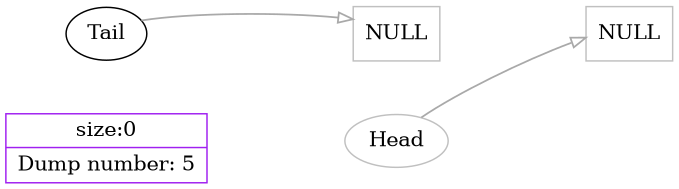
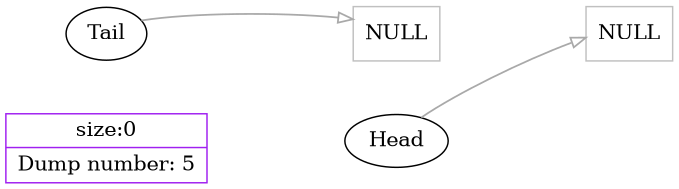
node "Head": color grey -> black
